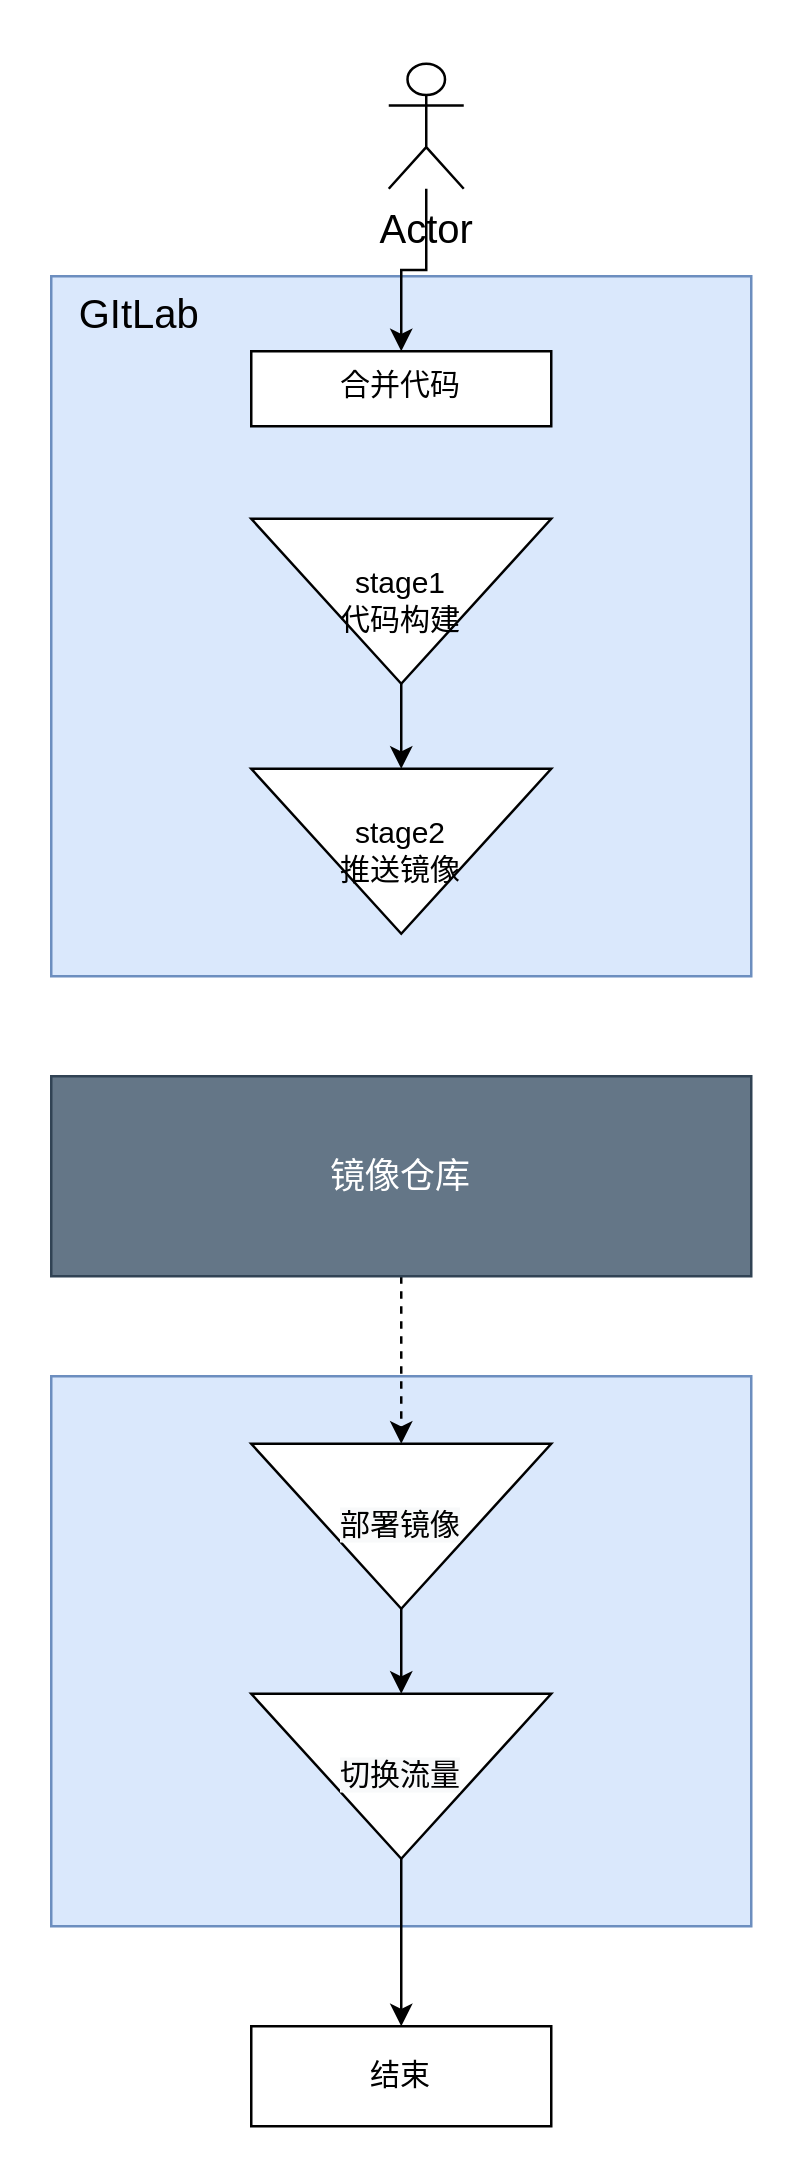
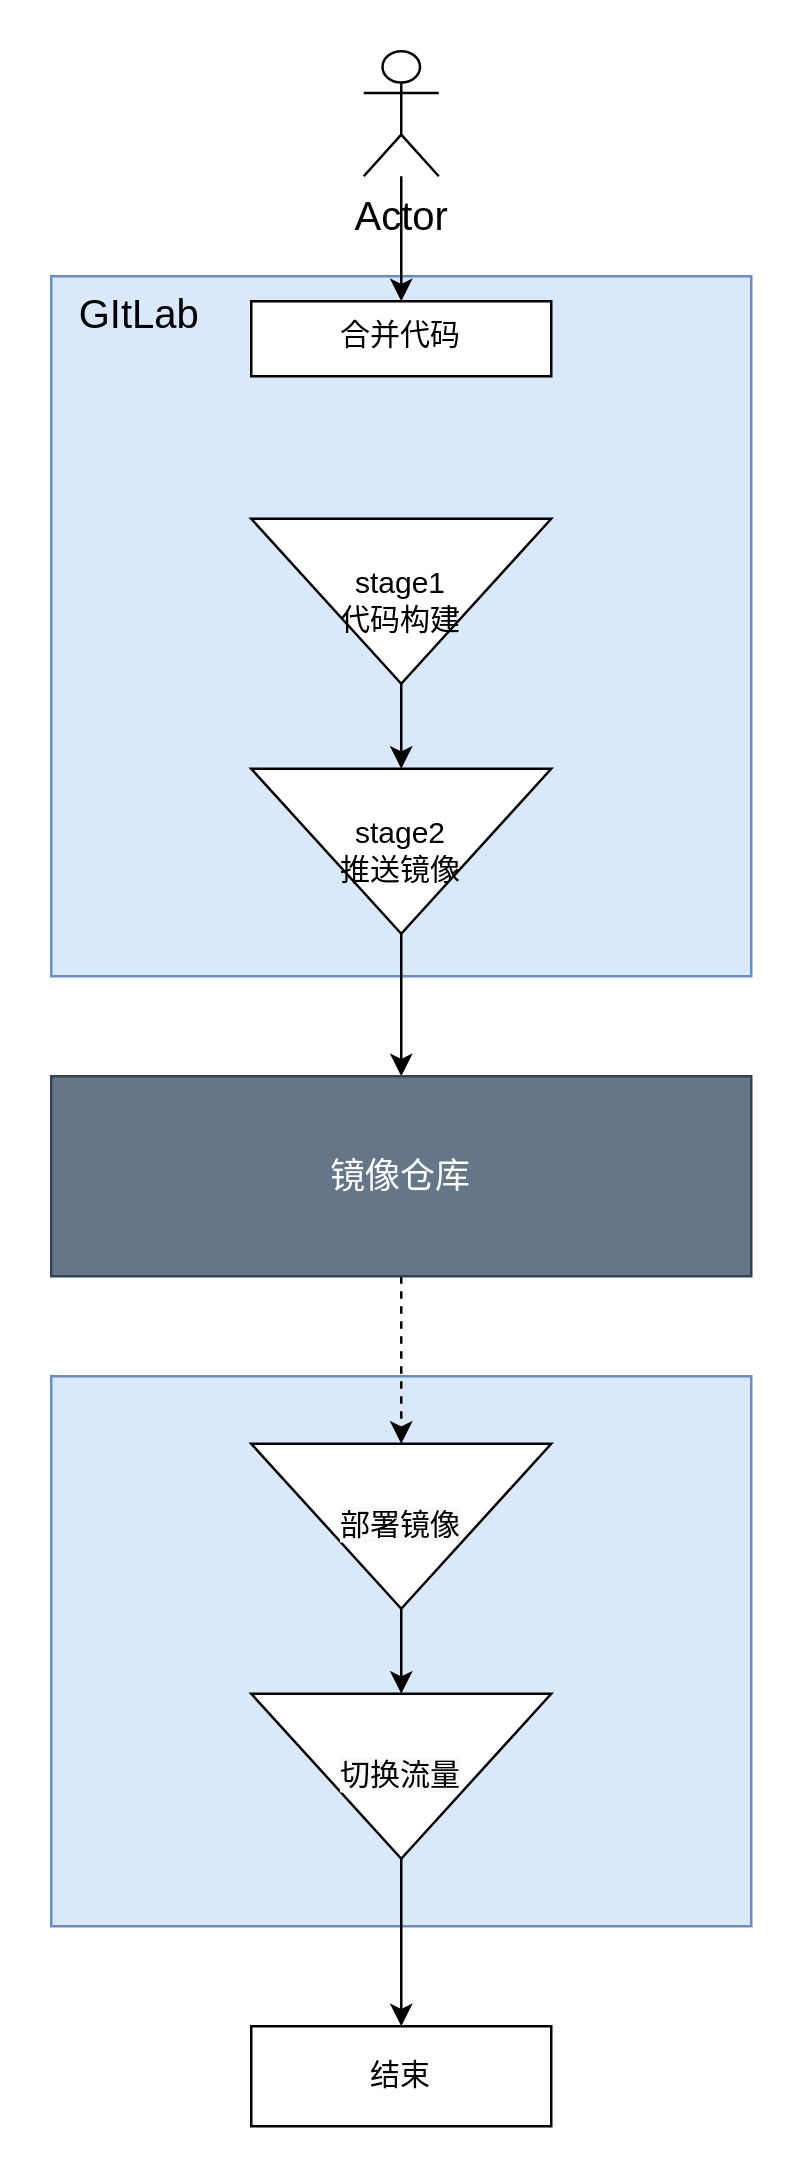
node "Actor": moved (426, 126) -> (401, 114)
node "合并代码": moved (401, 389) -> (401, 339)
edge "stage2推送镜像" -> "镜像仓库": added
